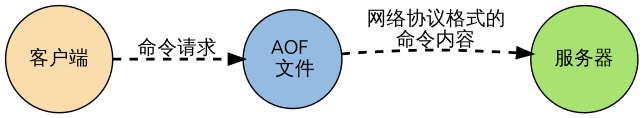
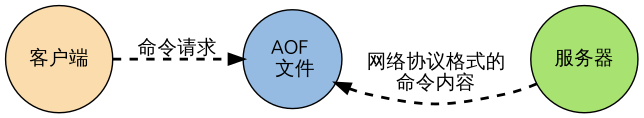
edge "AOF 文件" -> "服务器": reversed
